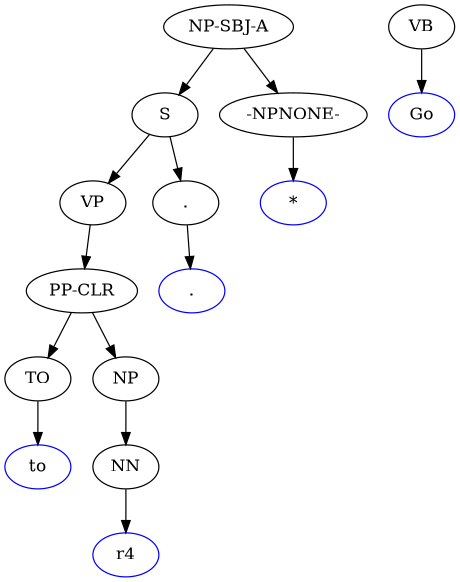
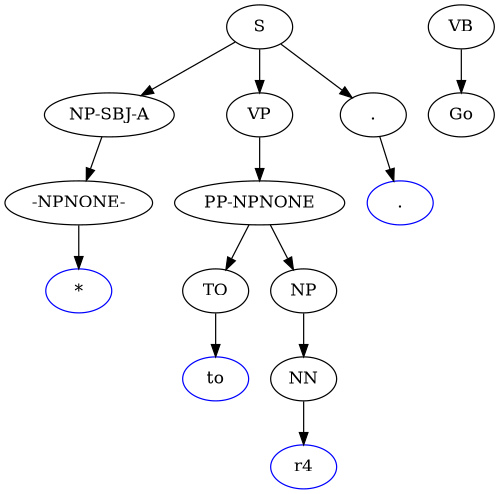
edge "NP-SBJ-A" -> "S": reversed
node "Go": color blue -> black
node "PP-CLR": label "PP-CLR" -> "PP-NPNONE"
